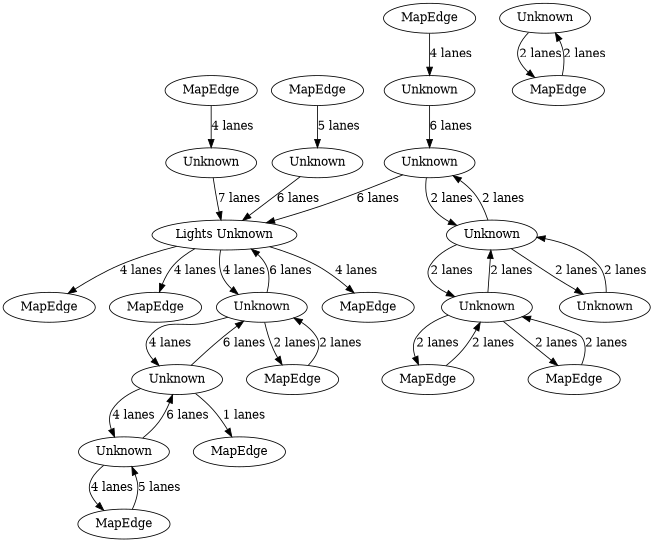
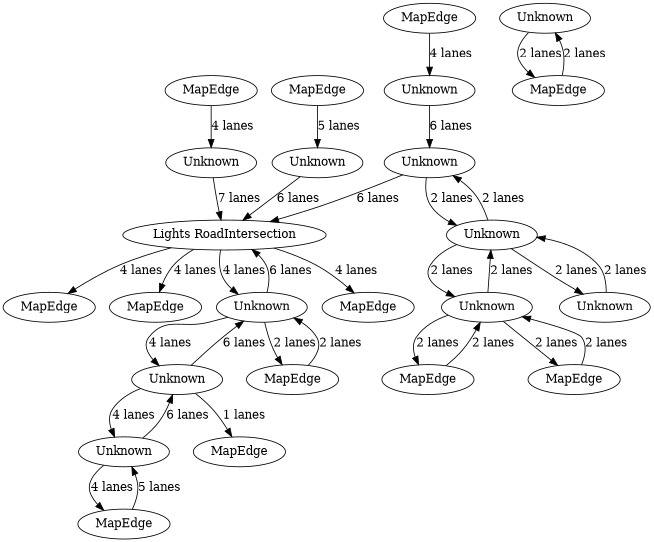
node "Lights Unknown": label "Lights Unknown" -> "Lights RoadIntersection"
